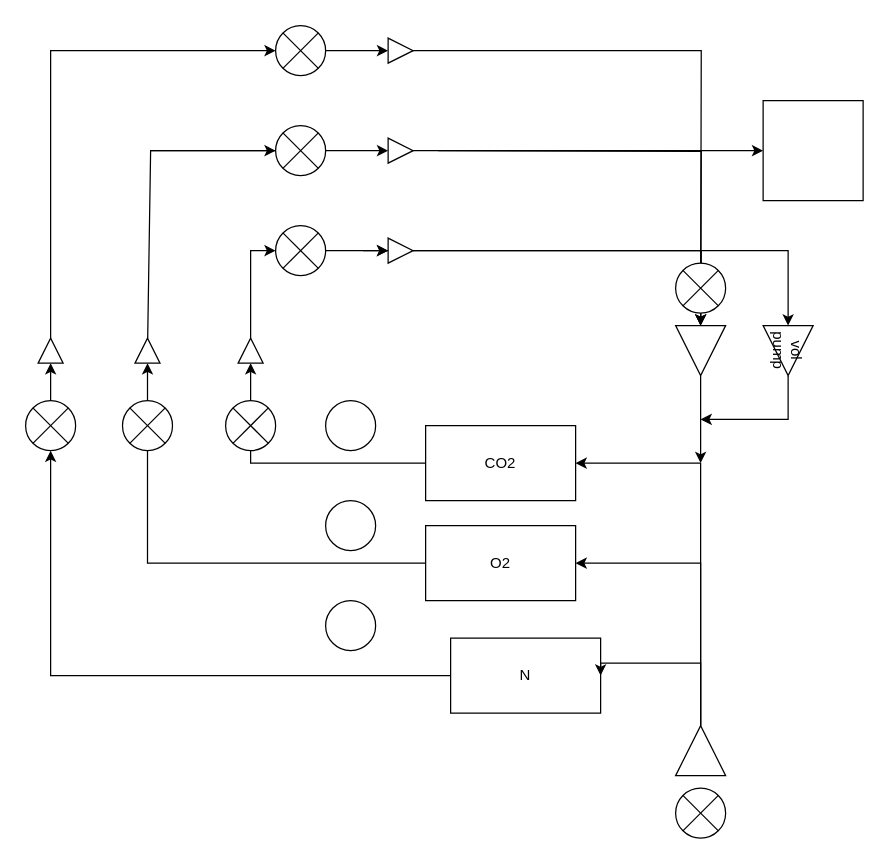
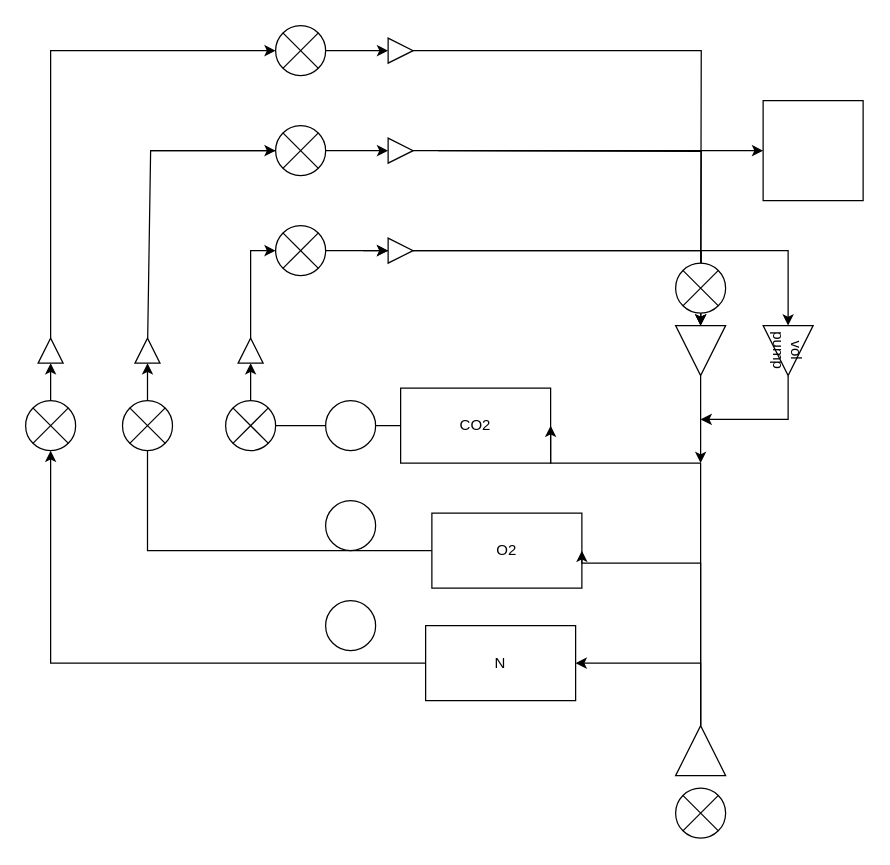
node "CO2": moved (501, 463) -> (476, 426)
node "O2": moved (501, 563) -> (507, 551)
node "N": moved (526, 676) -> (501, 663)
